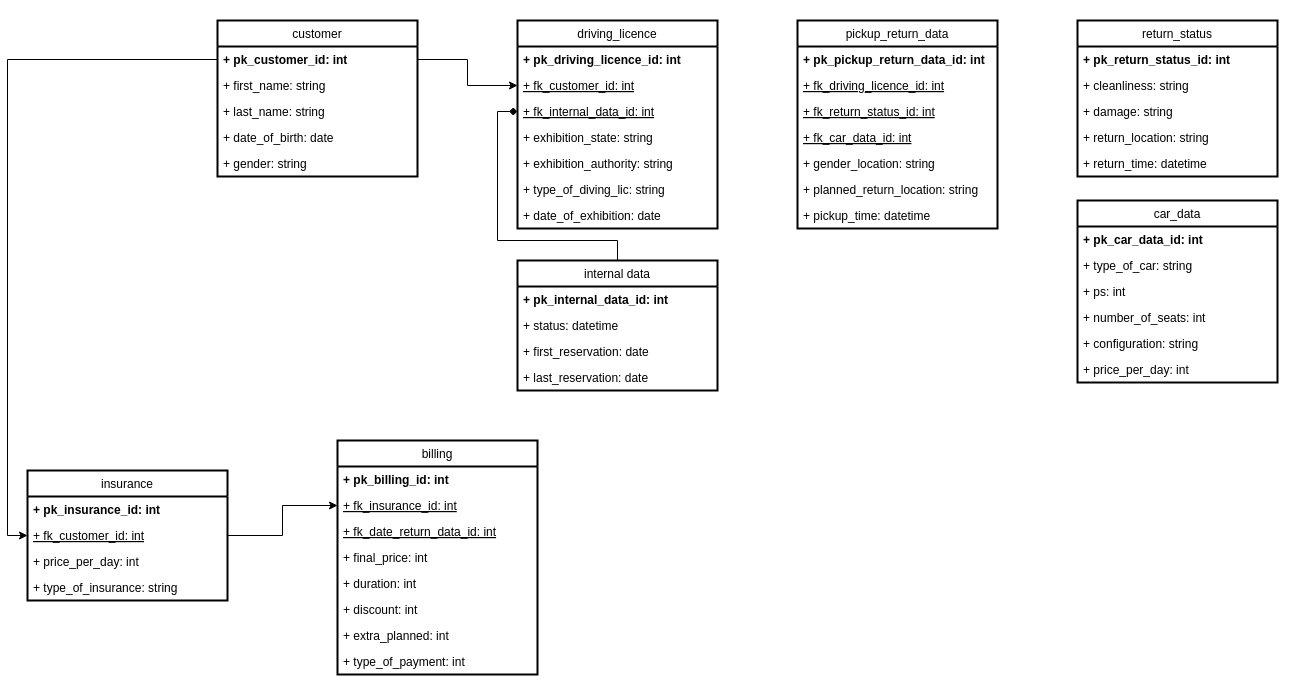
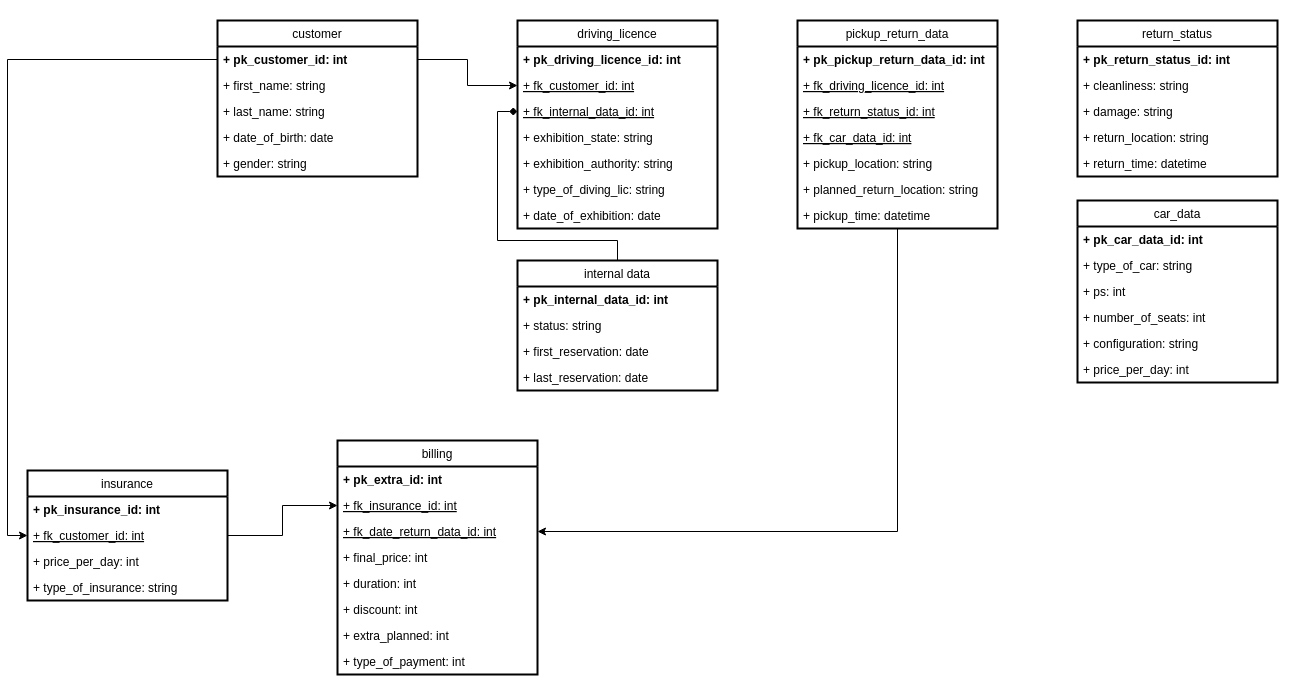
node "+ gender_location: string": label "+ gender_location: string" -> "+ pickup_location: string"
node "+ status: datetime": label "+ status: datetime" -> "+ status: string"
node "+ pk_billing_id: int": label "+ pk_billing_id: int" -> "+ pk_extra_id: int"
edge "pickup_return_data" -> "+ fk_date_return_data_id: int": added
